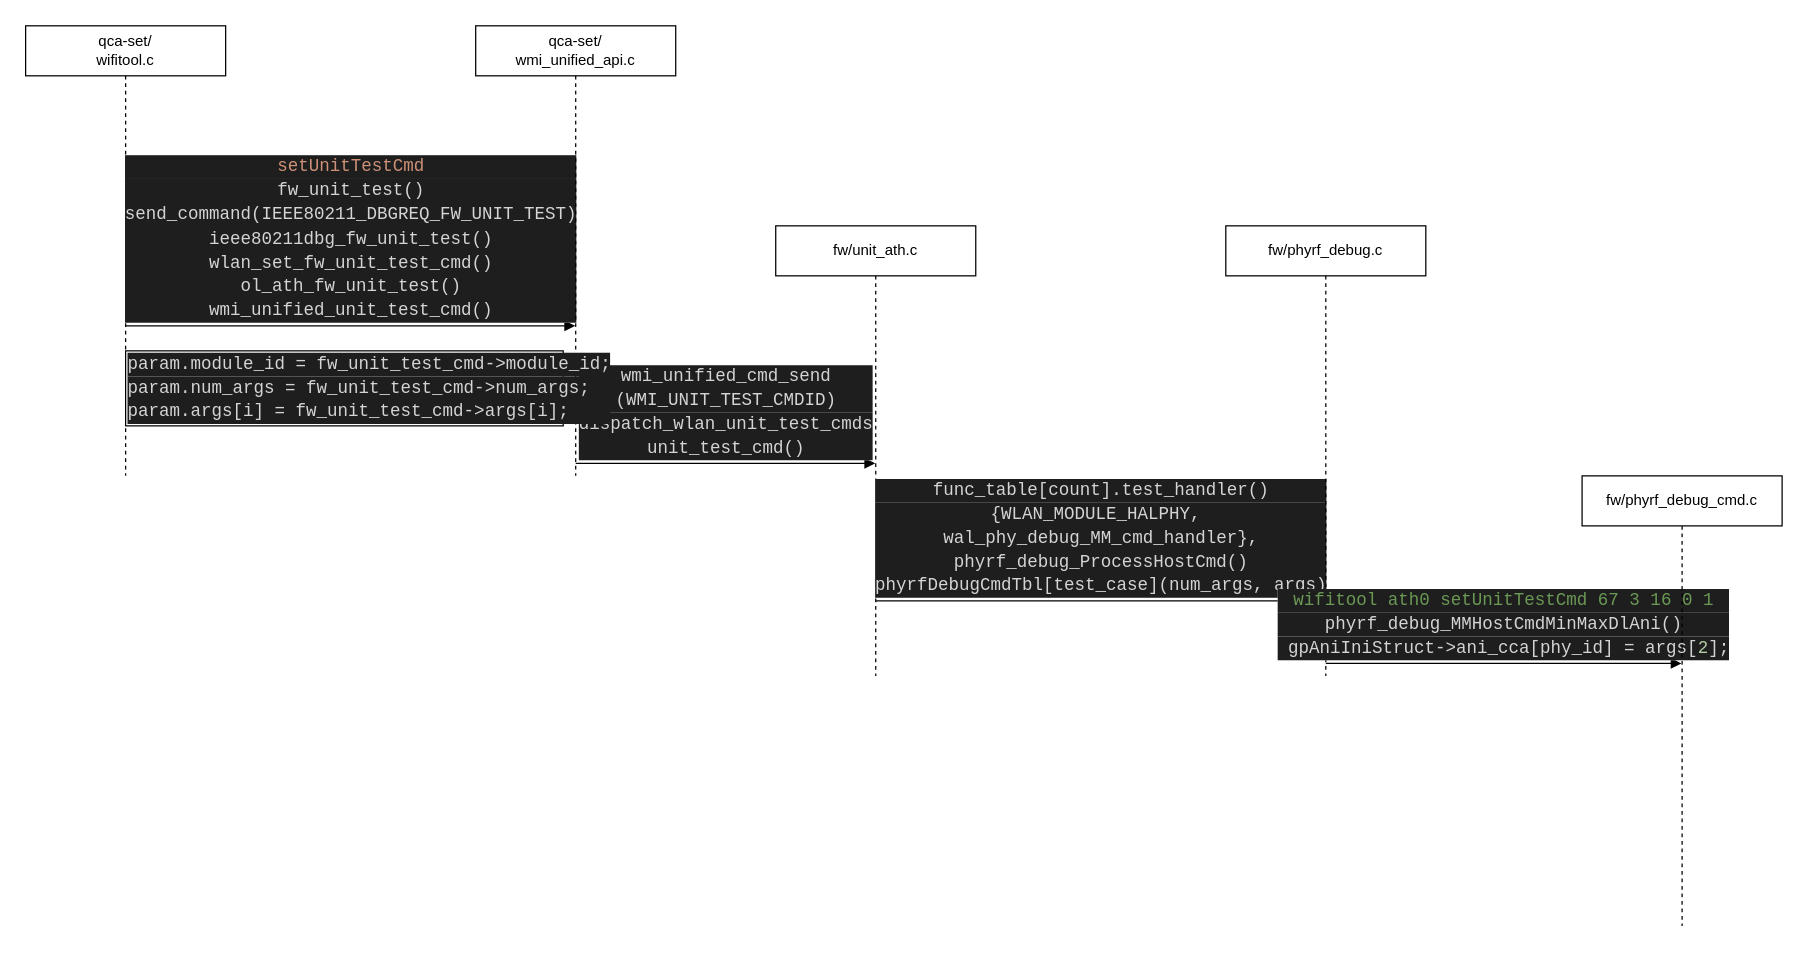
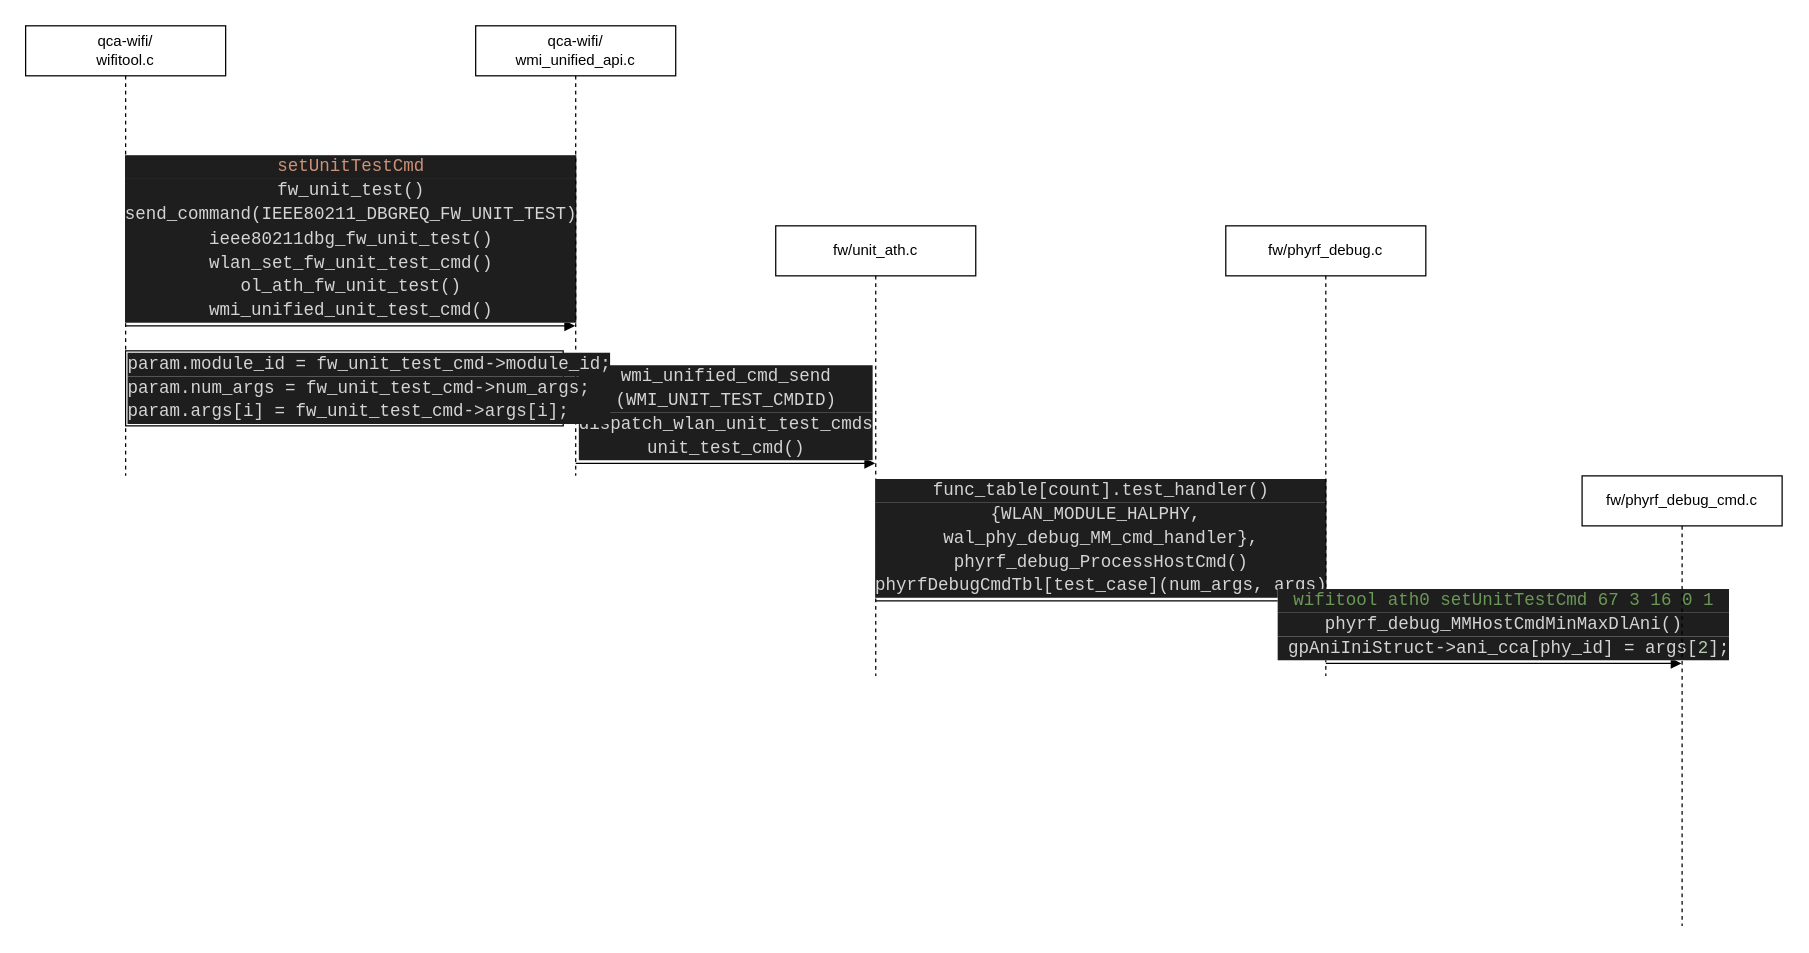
node "qca-set/ wifitool.c": label "qca-set/ wifitool.c" -> "qca-wifi/ wifitool.c"
node "qca-set/ wmi_unified_api.c": label "qca-set/ wmi_unified_api.c" -> "qca-wifi/ wmi_unified_api.c"
